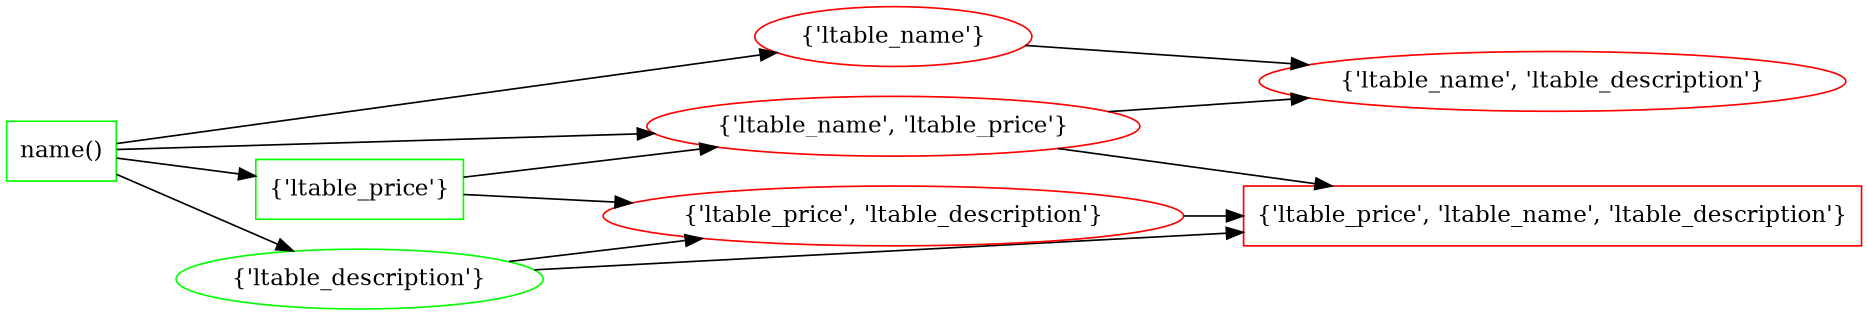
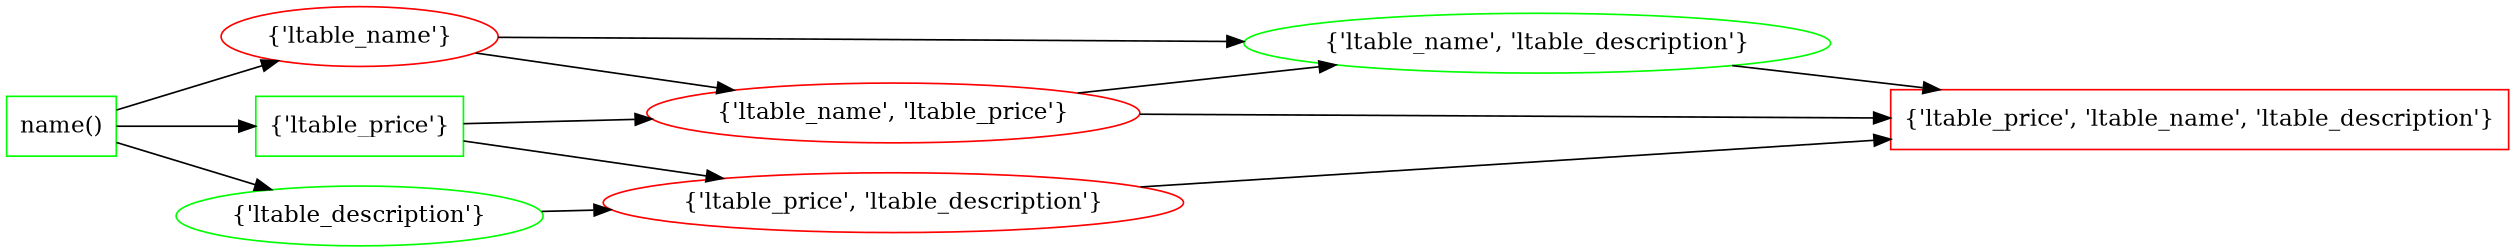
node "{'ltable_name', 'ltable_description'}": color red -> green
edge "name()" -> "{'ltable_name', 'ltable_price'}": now "{'ltable_name'}" -> "{'ltable_name', 'ltable_price'}"
edge "{'ltable_description'}" -> "{'ltable_price', 'ltable_name', 'ltable_description'}": now "{'ltable_name', 'ltable_description'}" -> "{'ltable_price', 'ltable_name', 'ltable_description'}"
